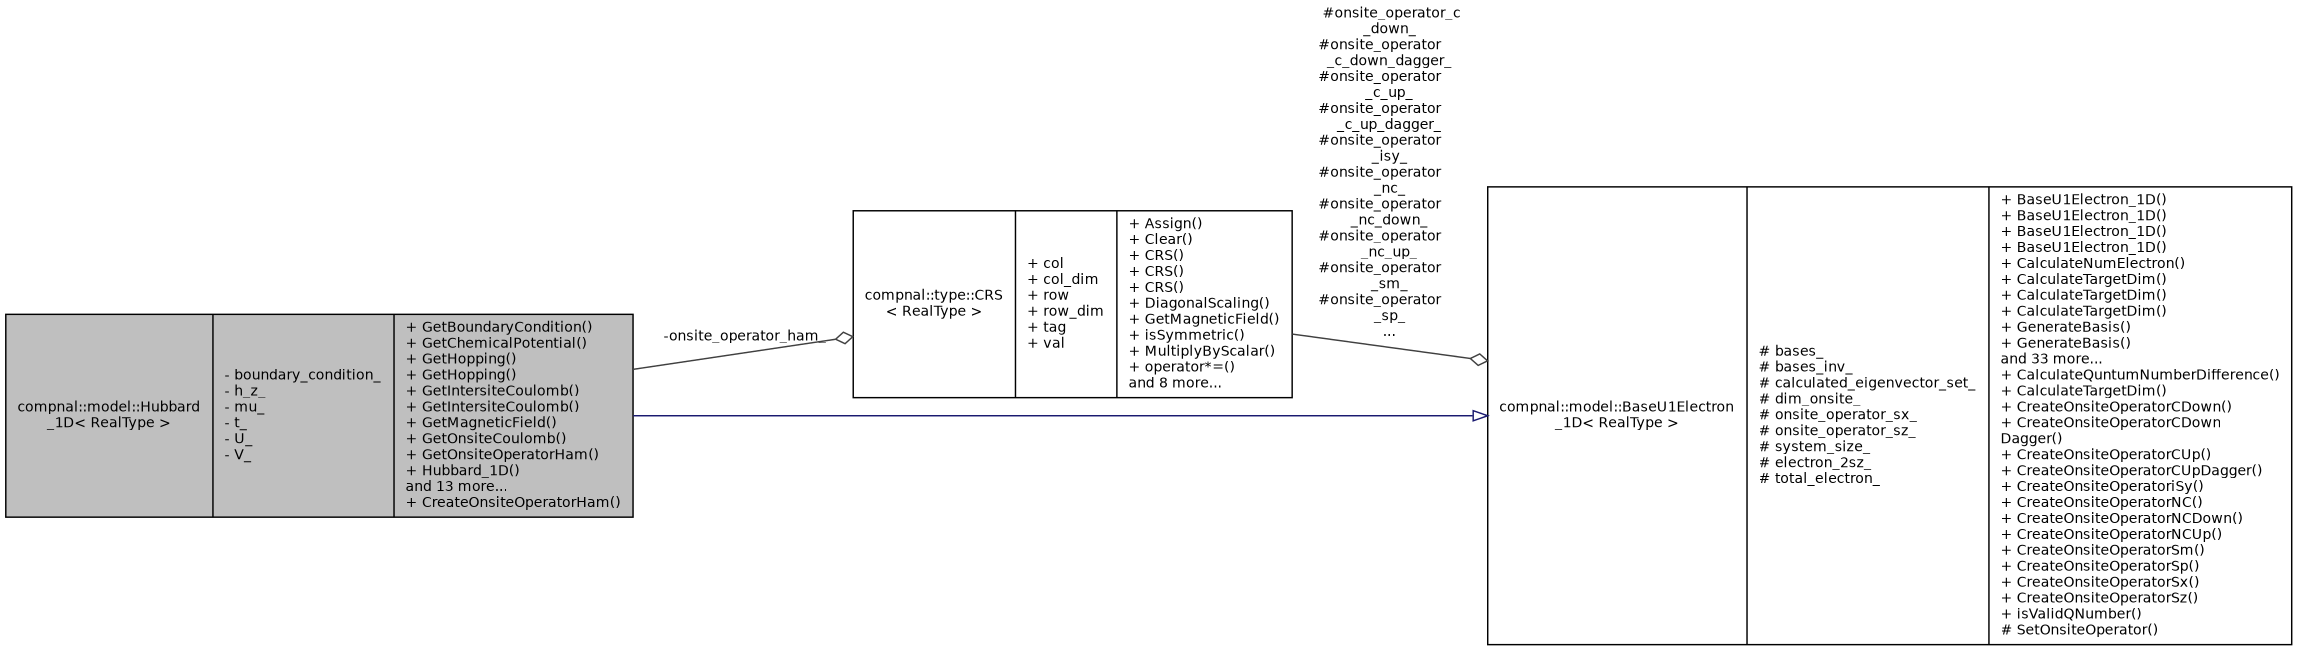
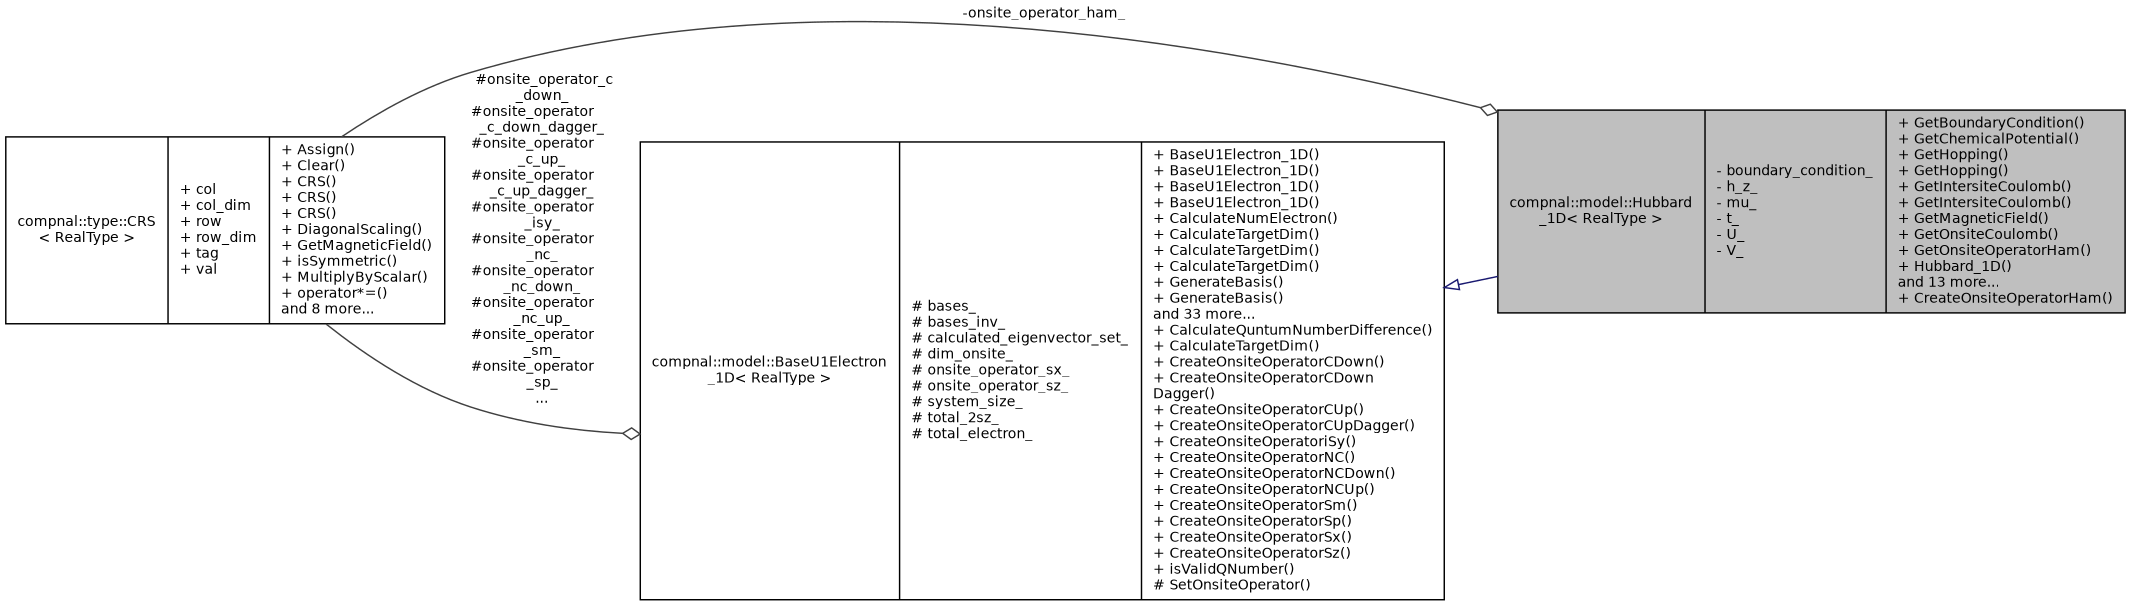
edge "compnal::model::Hubbard" -> "compnal::type::CRS": reversed
node "compnal::model::BaseU1Electron": text "# electron_2sz_" -> "# total_2sz_"
